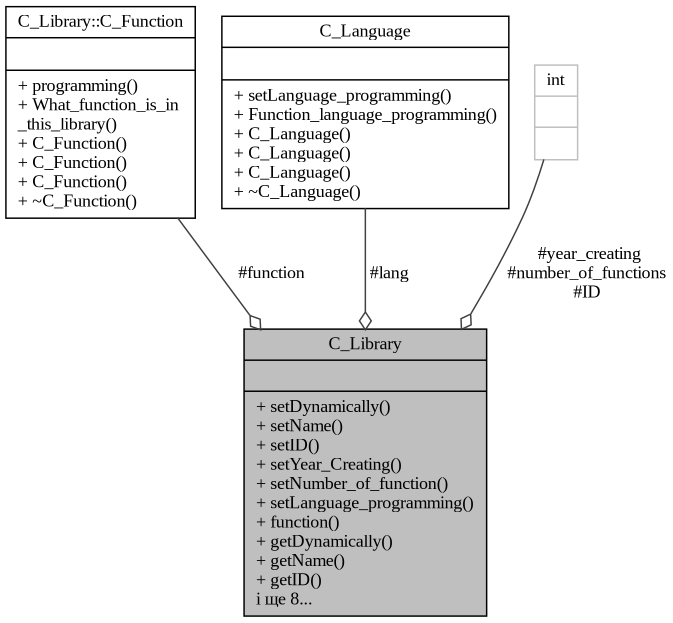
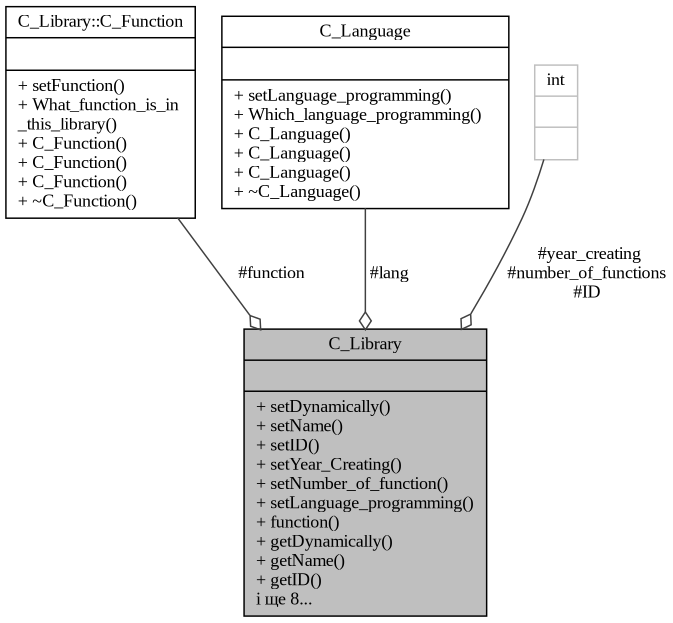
node "C_Library::C_Function": text "+ programming()" -> "+ setFunction()"
node "C_Language": text "+ Function_language_programming()" -> "+ Which_language_programming()"
